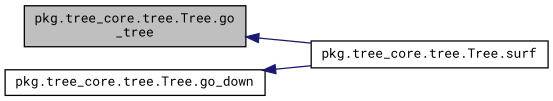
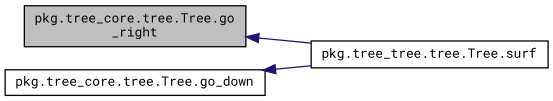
node "pkg.tree_core.tree.Tree.go _tree": label "pkg.tree_core.tree.Tree.go _tree" -> "pkg.tree_core.tree.Tree.go _right"
node "pkg.tree_core.tree.Tree.surf": label "pkg.tree_core.tree.Tree.surf" -> "pkg.tree_tree.tree.Tree.surf"
